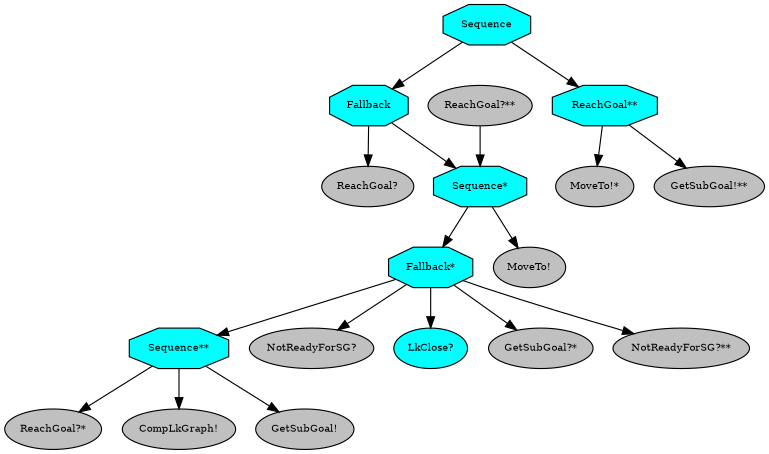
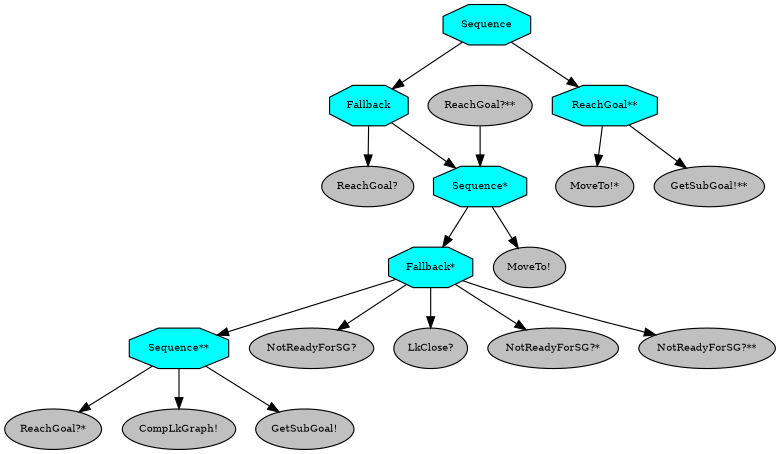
node "LkClose?": fillcolor cyan -> gray
node "GetSubGoal?*": label "GetSubGoal?*" -> "NotReadyForSG?*"
